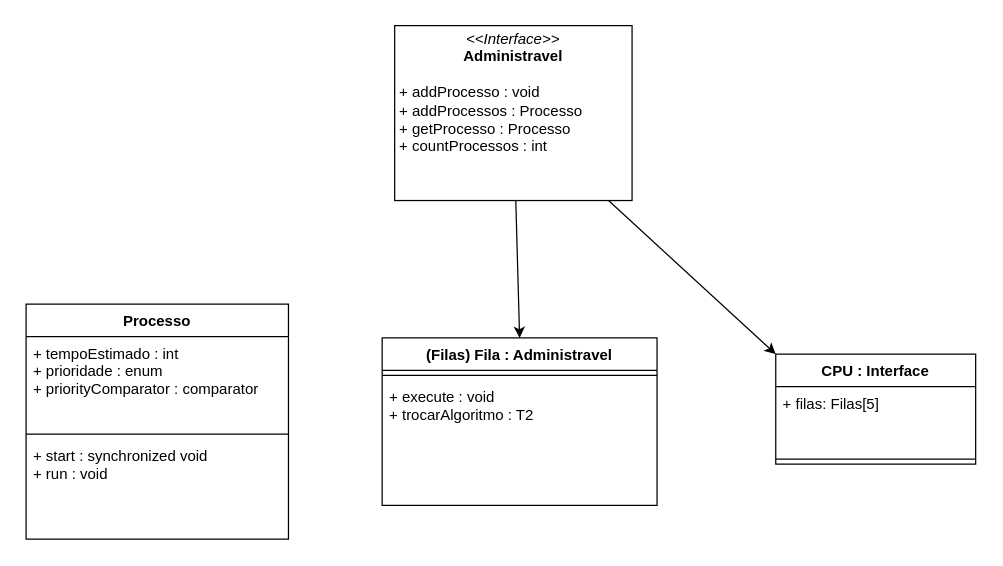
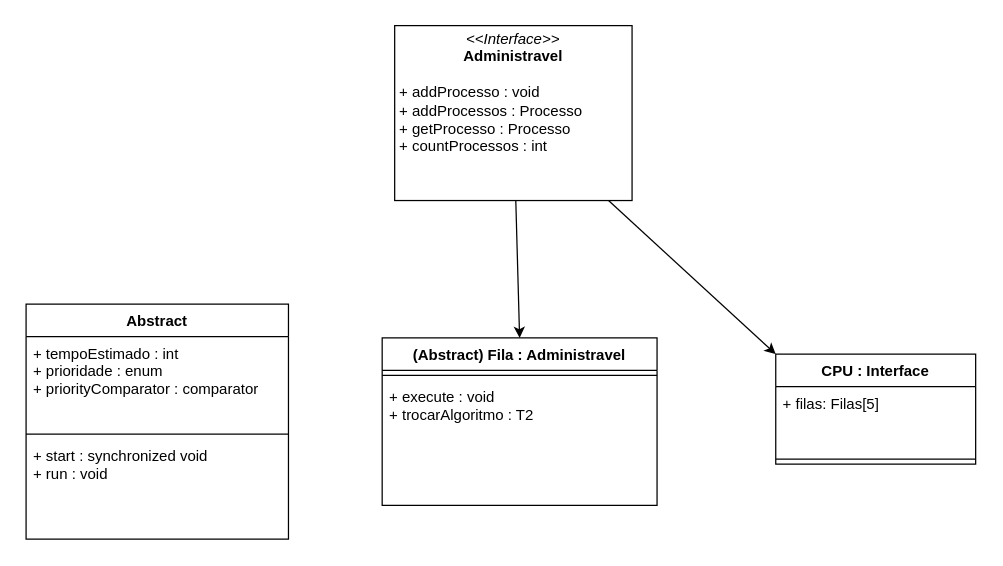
node "Processo": label "Processo" -> "Abstract"
node "(Filas) Fila : Administravel": label "(Filas) Fila : Administravel" -> "(Abstract) Fila : Administravel"
